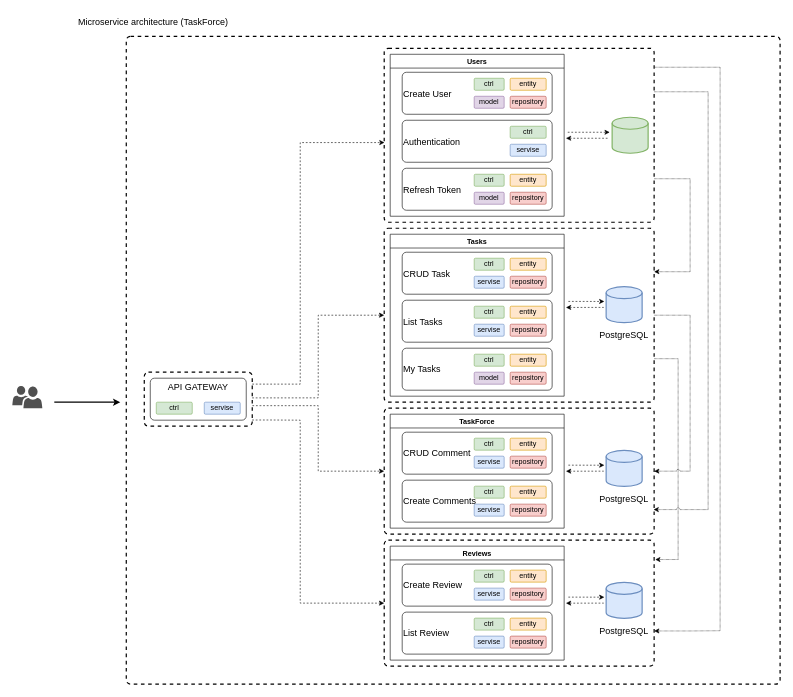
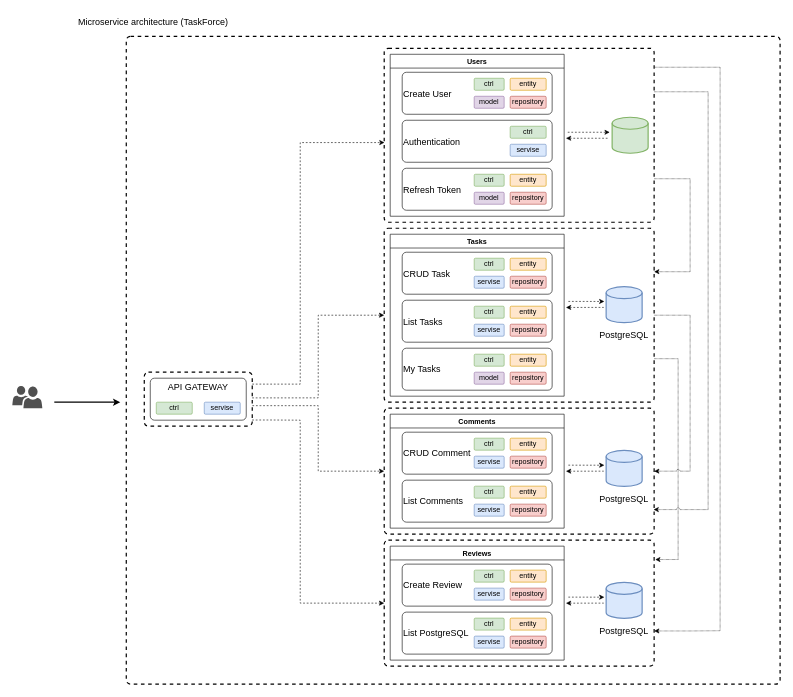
node "TaskForce": label "TaskForce" -> "Comments"
node "Create Comments": label "Create Comments" -> "List Comments"
node "List Review": label "List Review" -> "List PostgreSQL"
